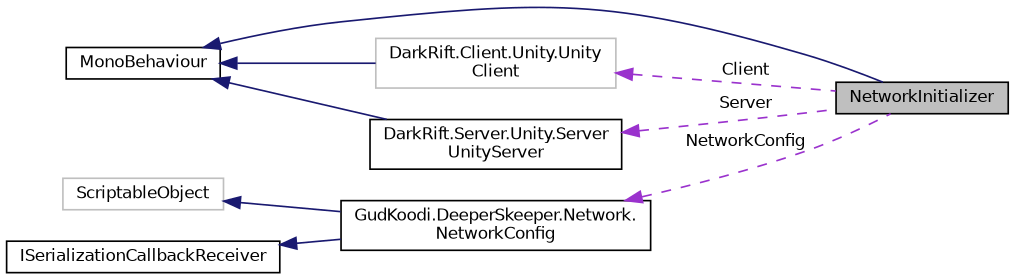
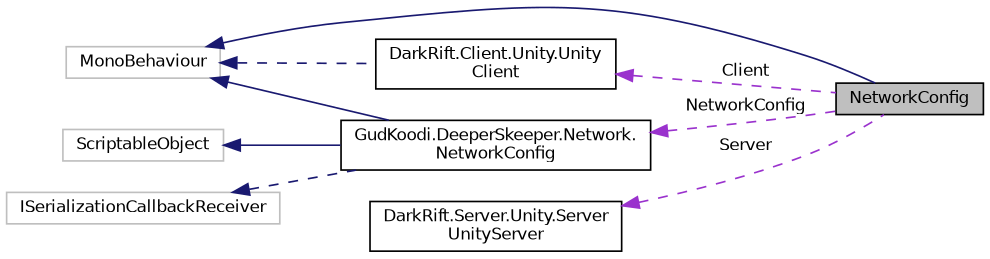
node "MonoBehaviour": color black -> grey75
edge "DarkRift.Client.Unity.Unity Client" -> "MonoBehaviour": style solid -> dashed
node "DarkRift.Client.Unity.Unity Client": color grey75 -> black
node "NetworkInitializer": label "NetworkInitializer" -> "NetworkConfig"
edge "DarkRift.Server.Unity.Server UnityServer" -> "MonoBehaviour": now "GudKoodi.DeeperSkeeper.Network. NetworkConfig" -> "MonoBehaviour"
edge "GudKoodi.DeeperSkeeper.Network. NetworkConfig" -> "ISerializationCallbackReceiver": style solid -> dashed
node "ISerializationCallbackReceiver": color black -> grey75
